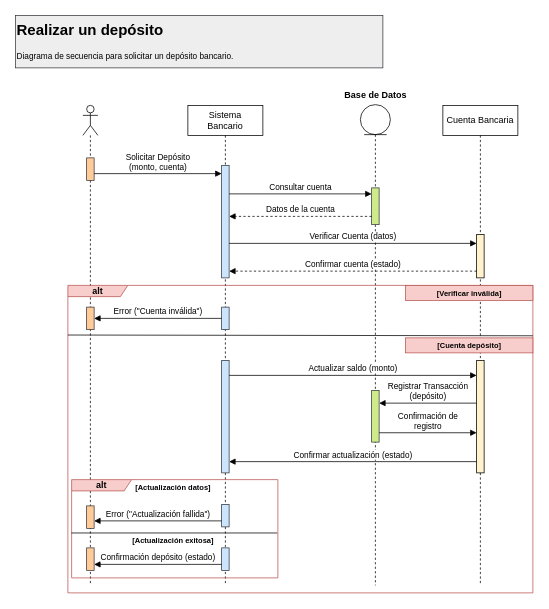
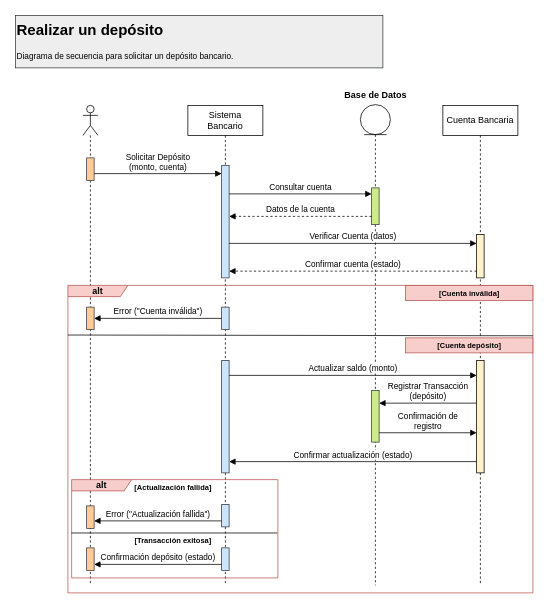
node "[Verificar inválida]": label "[Verificar inválida]" -> "[Cuenta inválida]"
node "[Actualización datos]": label "[Actualización datos]" -> "[Actualización fallida]"
node "[Actualización exitosa]": label "[Actualización exitosa]" -> "[Transacción exitosa]"
